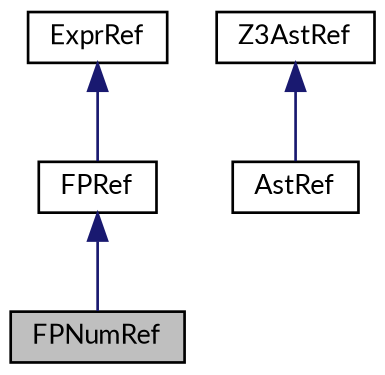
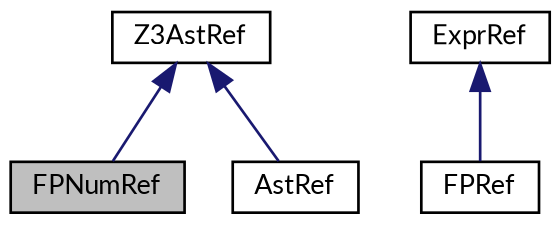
edge "FPNumRef" -> "FPRef": now "FPNumRef" -> "Z3AstRef"
